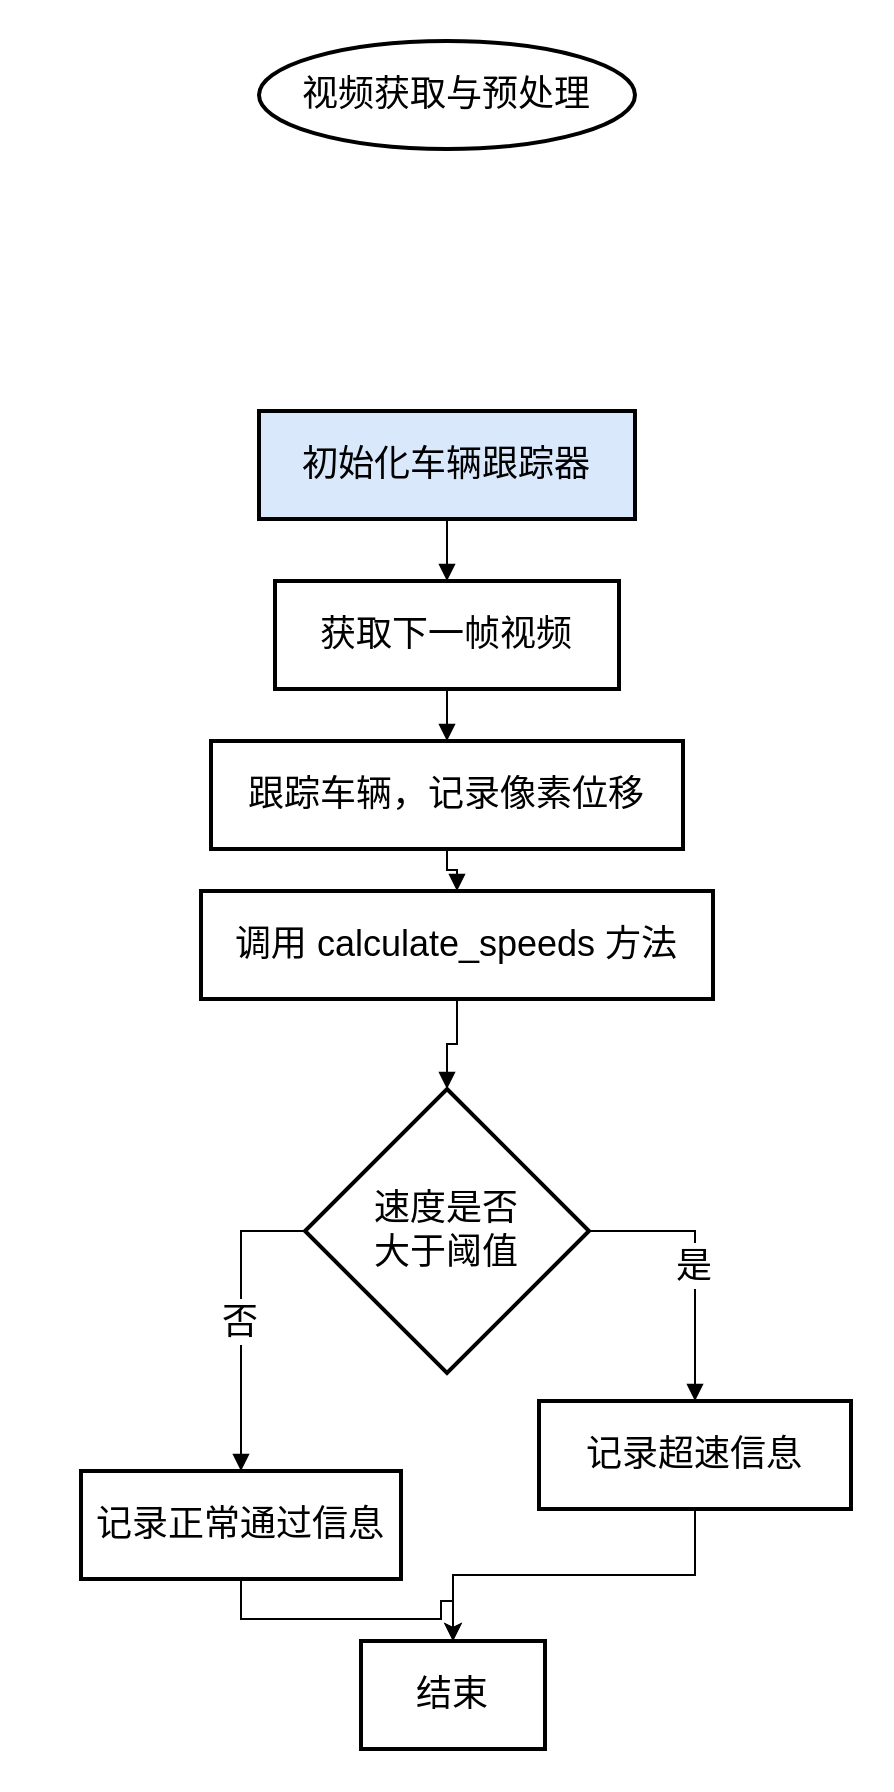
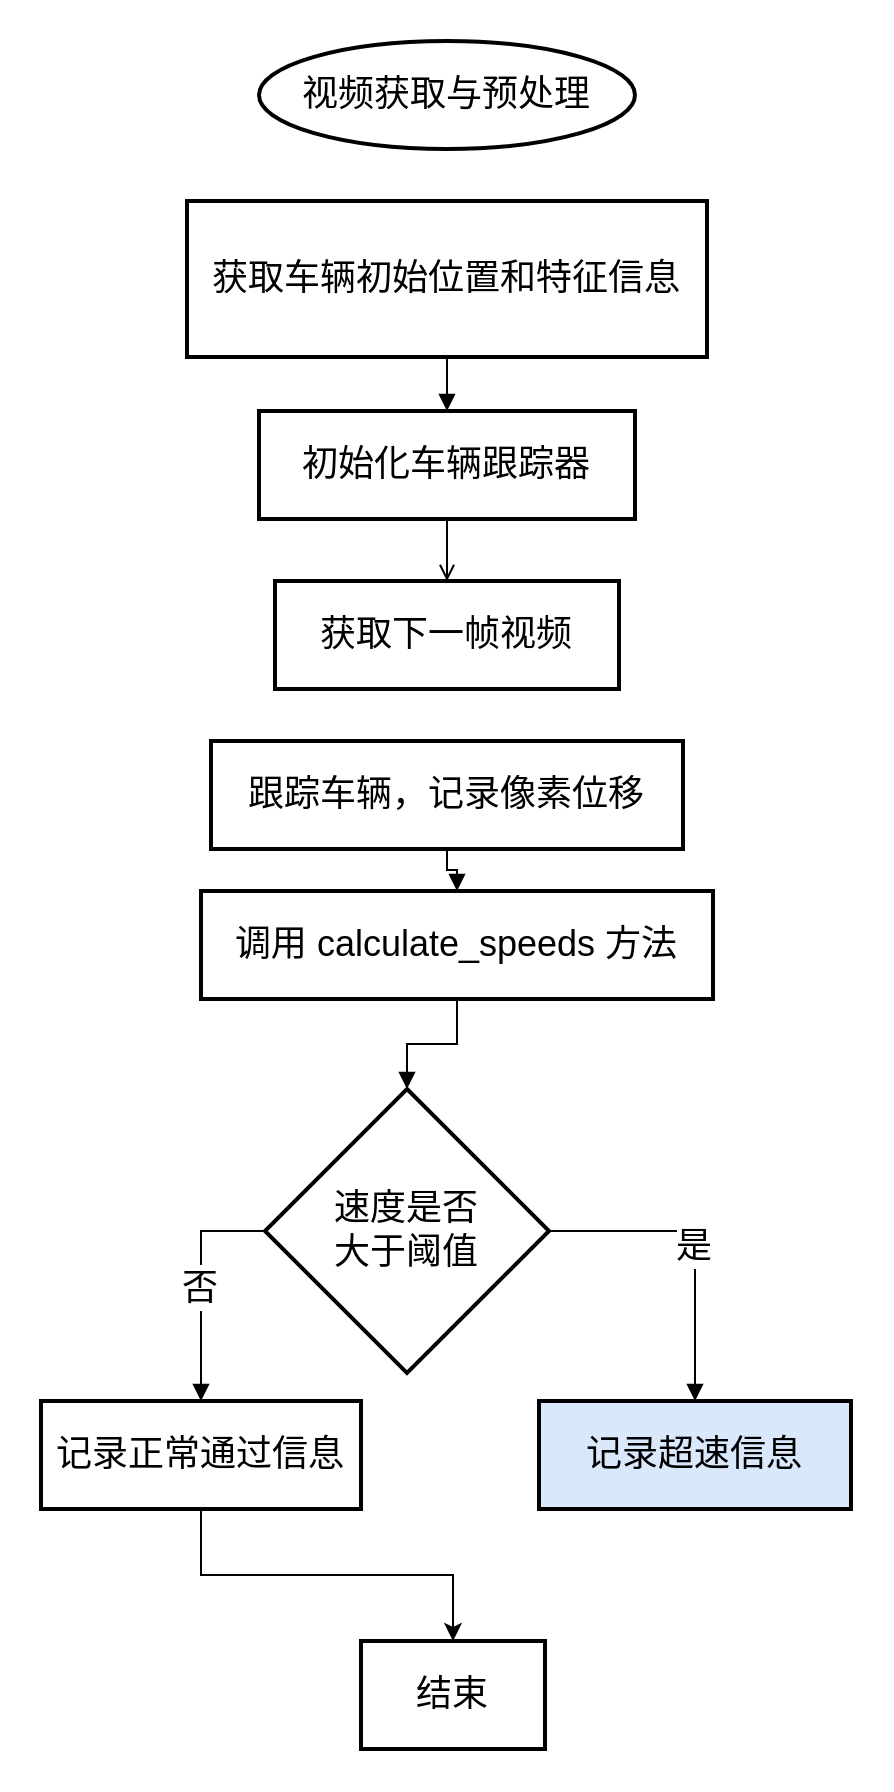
node "获取车辆初始位置和特征信息": added
edge "获取车辆初始位置和特征信息" -> "初始化车辆跟踪器": added
node "初始化车辆跟踪器": fillcolor #dae8fc -> #ffffff
edge "初始化车辆跟踪器" -> "获取下一帧视频": arrowhead block -> open
edge "获取下一帧视频" -> "跟踪车辆，记录像素位移": removed
node "速度是否 大于阈值": moved (447, 1231) -> (407, 1231)
node "记录超速信息": fillcolor #ffffff -> #dae8fc
node "记录正常通过信息": moved (241, 1525) -> (201, 1455)
edge "记录超速信息" -> "结束": removed
